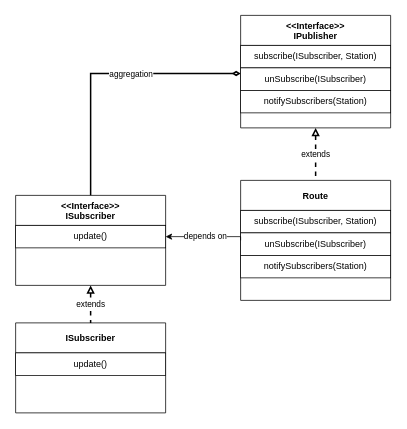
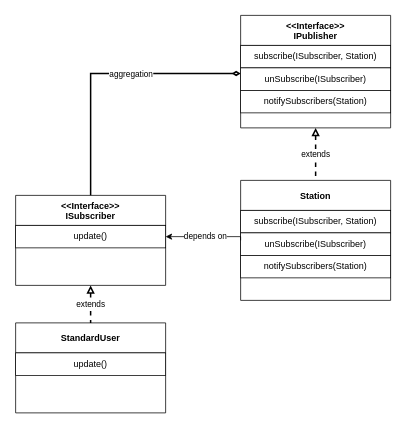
node "Route": label "Route" -> "Station"
node "ISubscriber": label "ISubscriber" -> "StandardUser"
